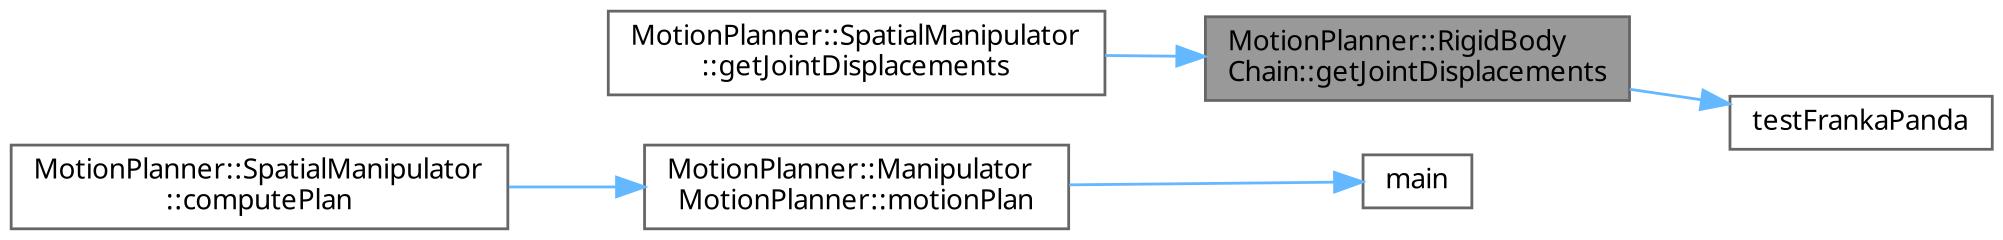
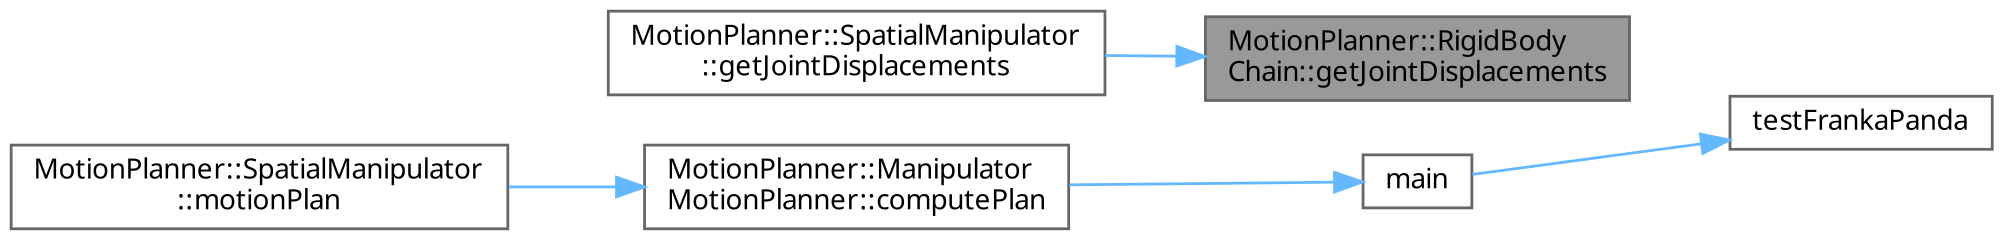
edge "MotionPlanner::RigidBody Chain::getJointDisplacements" -> "testFrankaPanda": now "main" -> "testFrankaPanda"
node "MotionPlanner::SpatialManipulator ::computePlan": label "MotionPlanner::SpatialManipulator ::computePlan" -> "MotionPlanner::SpatialManipulator ::motionPlan"
node "MotionPlanner::Manipulator MotionPlanner::motionPlan": label "MotionPlanner::Manipulator MotionPlanner::motionPlan" -> "MotionPlanner::Manipulator MotionPlanner::computePlan"
